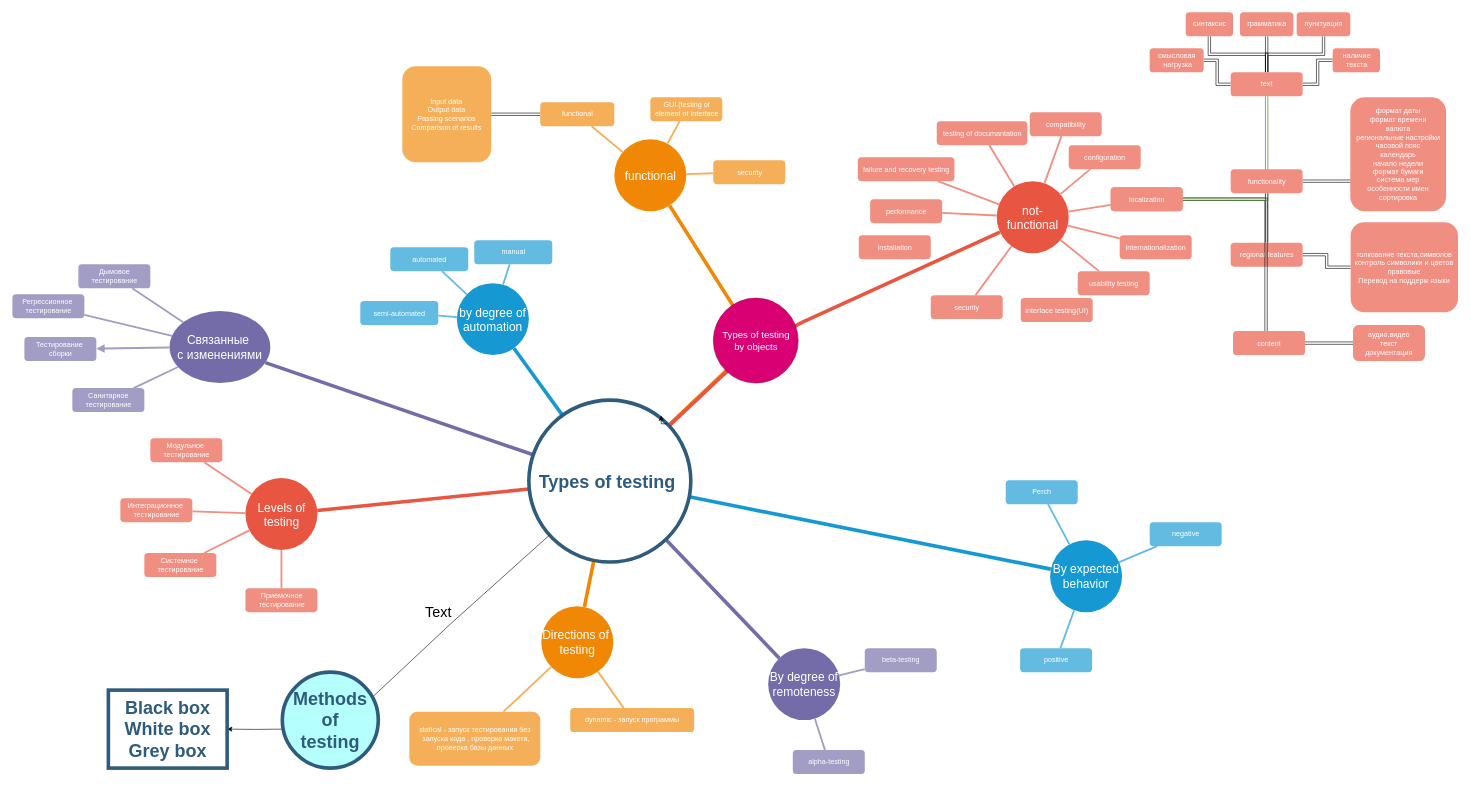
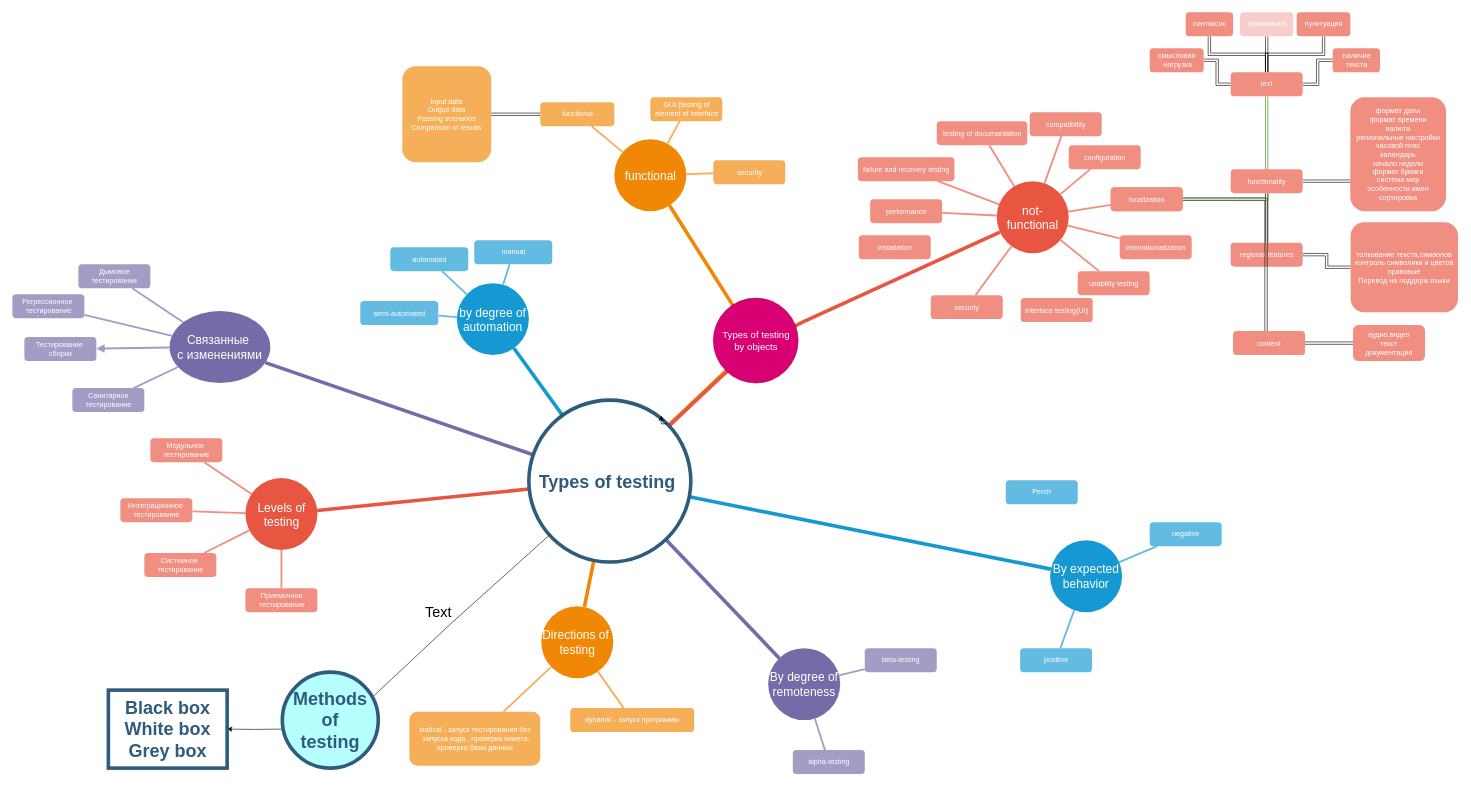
node "грамматика": fillcolor #f08e81 -> #f8cecc
edge "Perch" -- "By expected behavior": removed
